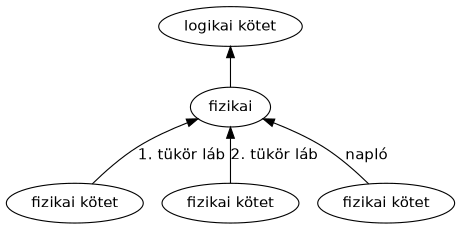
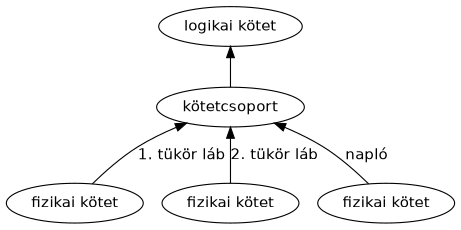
node "fizikai": label "fizikai" -> "kötetcsoport"
